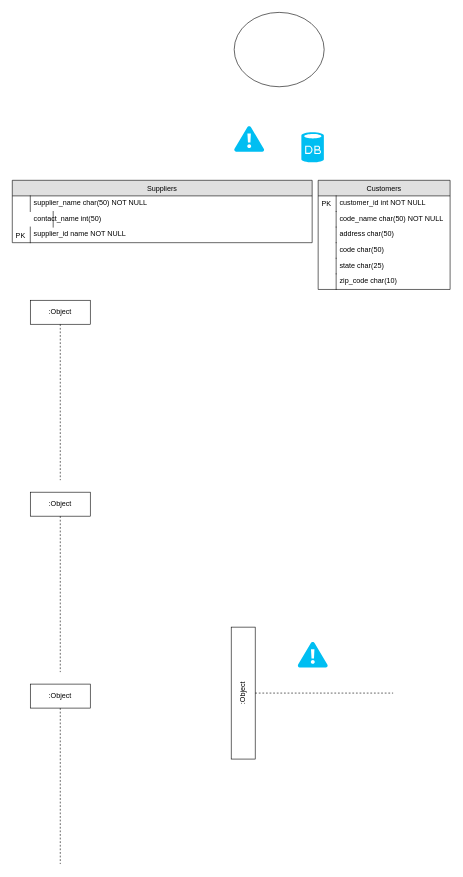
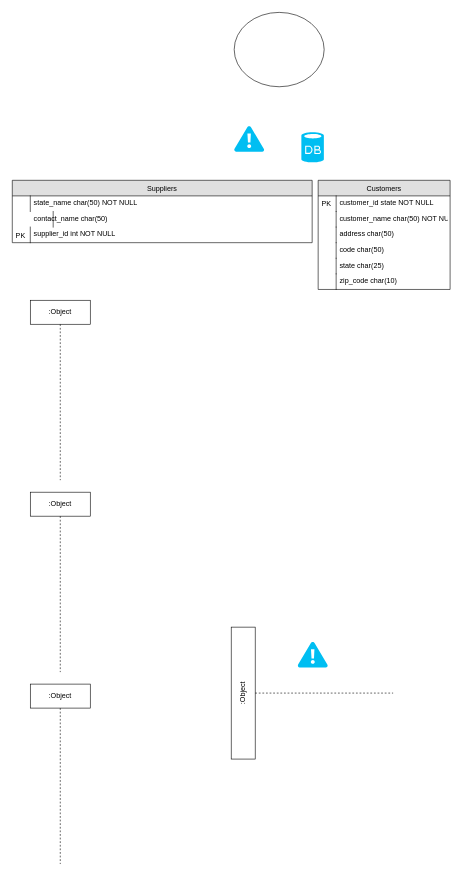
node "supplier_name char(50) NOT NULL": label "supplier_name char(50) NOT NULL" -> "state_name char(50) NOT NULL"
node "customer_id int NOT NULL": label "customer_id int NOT NULL" -> "customer_id state NOT NULL"
node "contact_name int(50)": label "contact_name int(50)" -> "contact_name char(50)"
node "code_name char(50) NOT NULL": label "code_name char(50) NOT NULL" -> "customer_name char(50) NOT NULL"
node "supplier_id name NOT NULL": label "supplier_id name NOT NULL" -> "supplier_id int NOT NULL"
